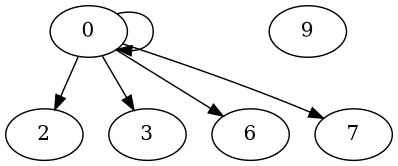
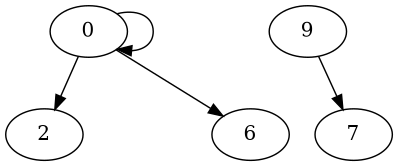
edge "0" -> "7": now "9" -> "7"
node "3": removed
